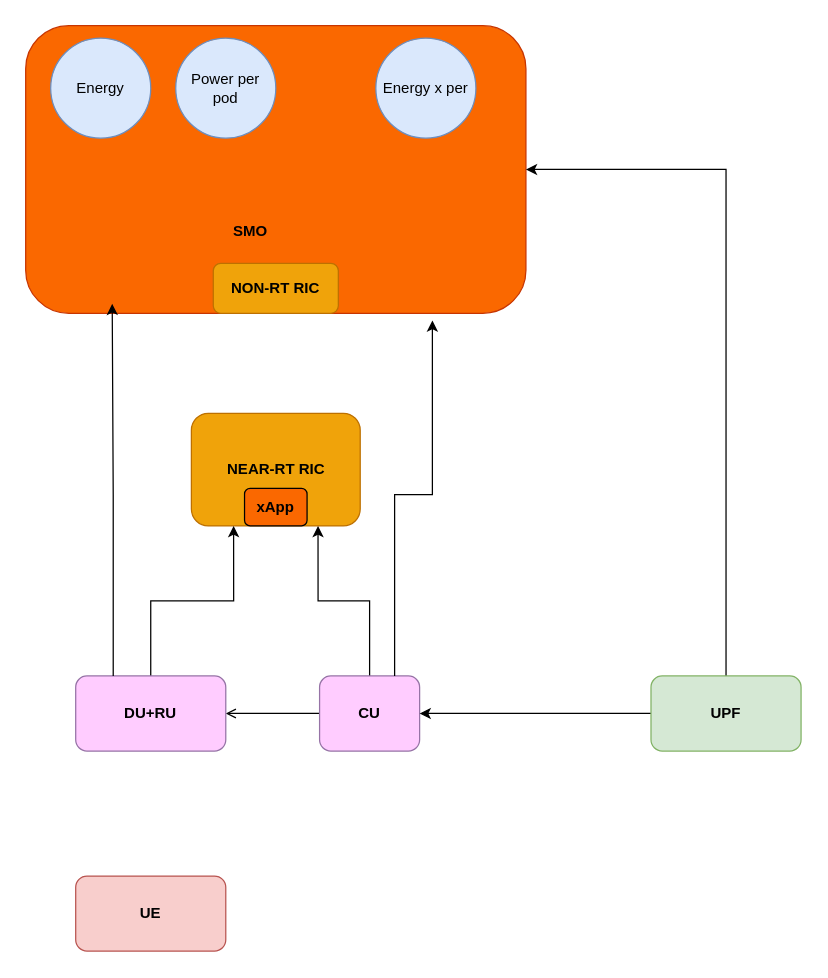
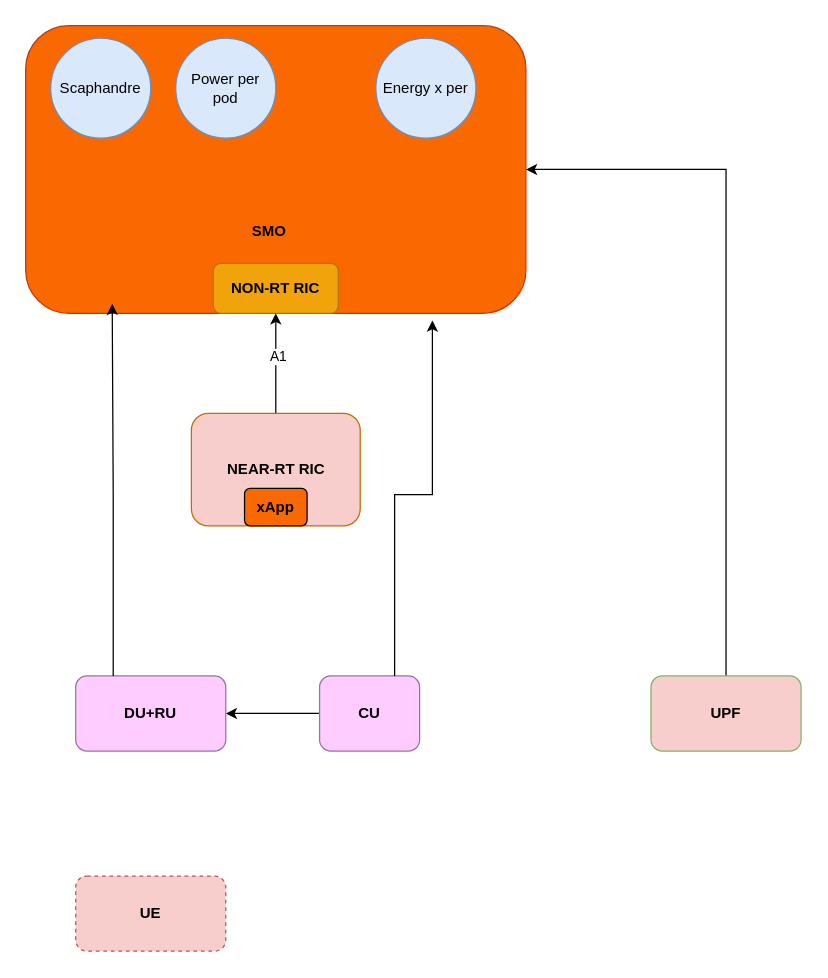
node "Energy": label "Energy" -> "Scaphandre"
node "SMO": moved (251, 232) -> (269, 232)
edge "NEAR-RT RIC" -> "NON-RT RIC": added, label "A1"
node "NEAR-RT RIC": fillcolor #f0a30a -> #f8cecc
edge "DU+RU" -> "NEAR-RT RIC": removed
edge "CU" -> "NEAR-RT RIC": removed
edge "CU" -> "DU+RU": arrowhead open -> classic
edge "UPF" -> "CU": removed
node "UPF": fillcolor #d5e8d4 -> #f8cecc
node "UE": style solid -> dashed
